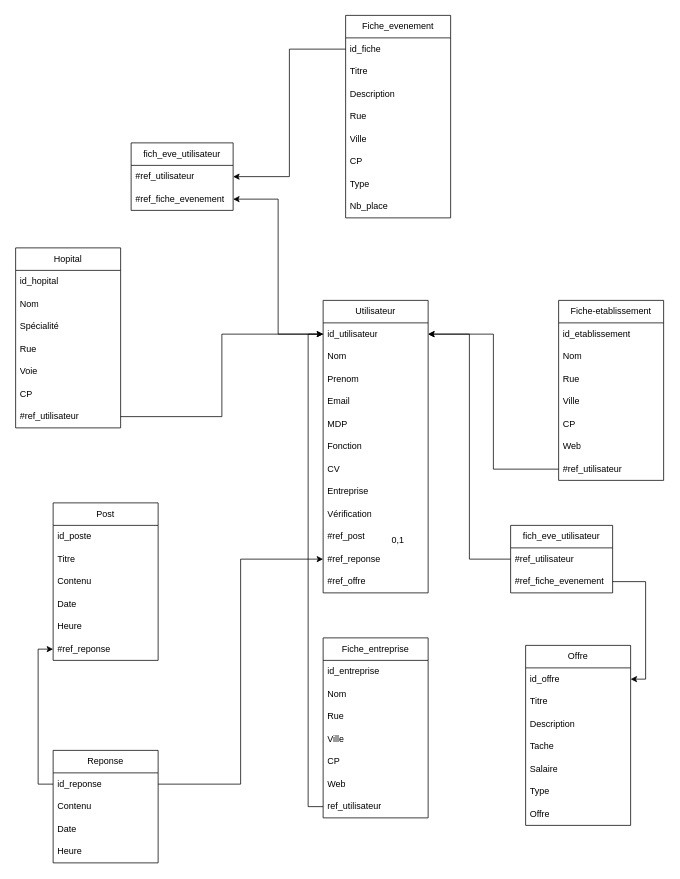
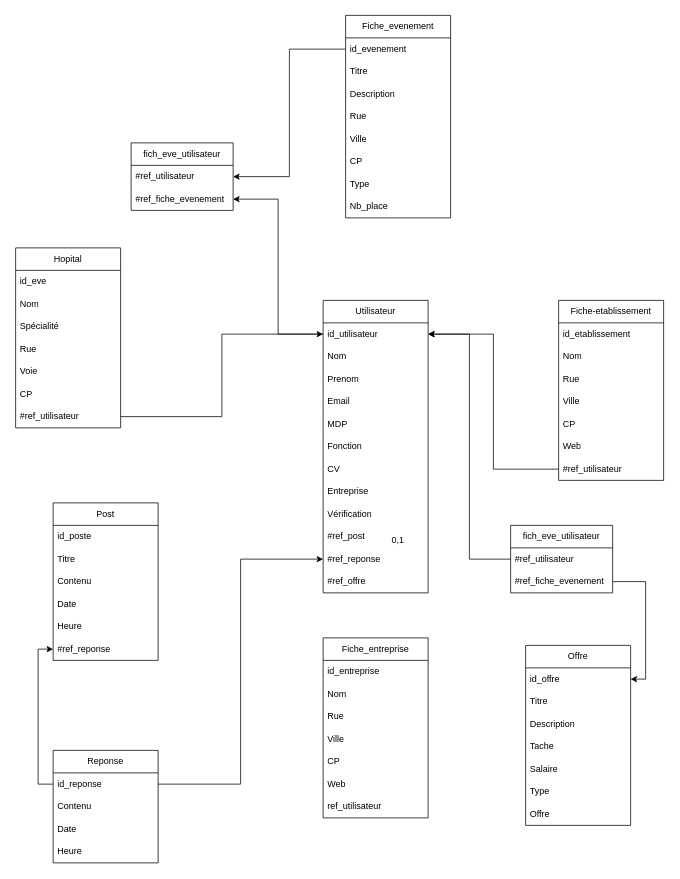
node "id_fiche": label "id_fiche" -> "id_evenement"
node "id_hopital": label "id_hopital" -> "id_eve"
edge "ref_utilisateur" -> "id_utilisateur": removed
